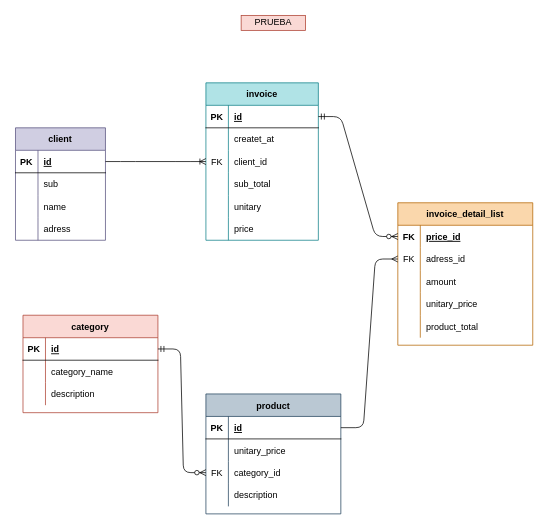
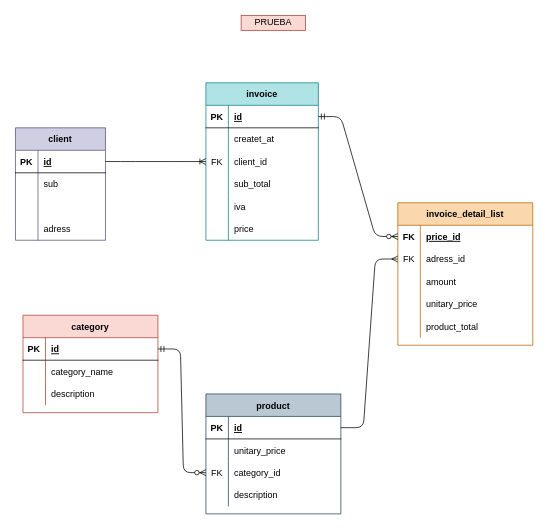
node "name": removed
node "unitary": label "unitary" -> "iva"
